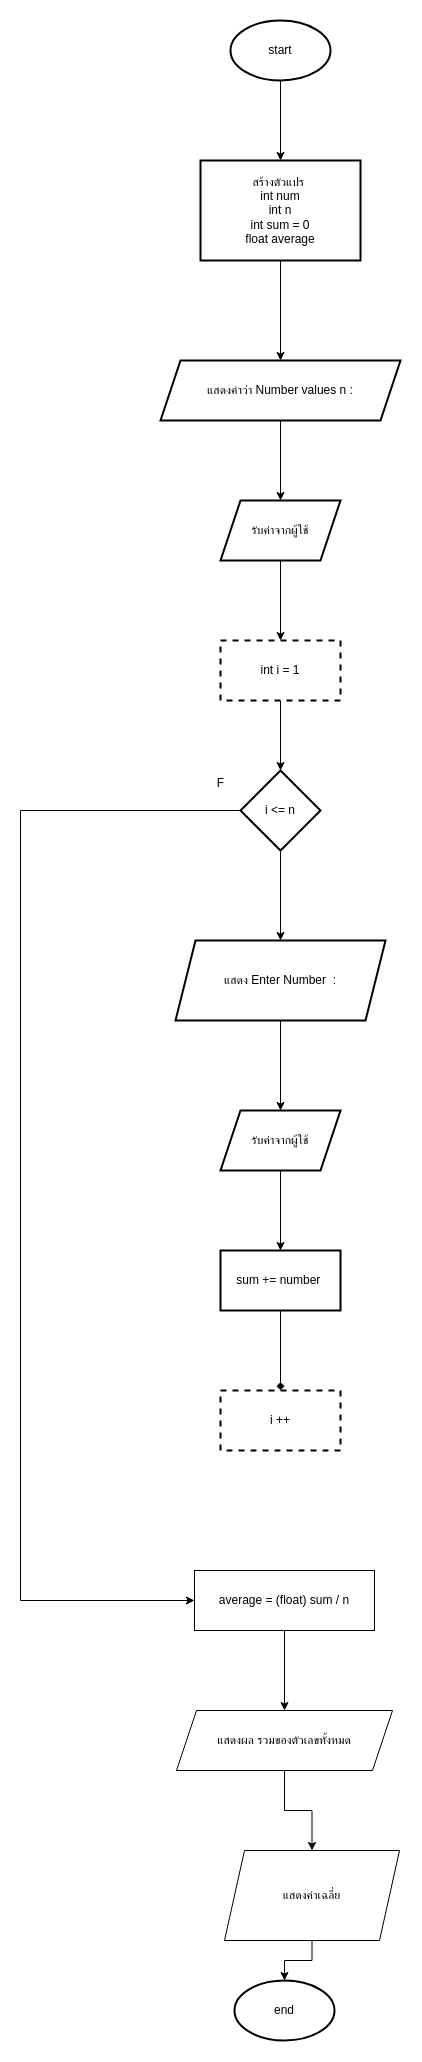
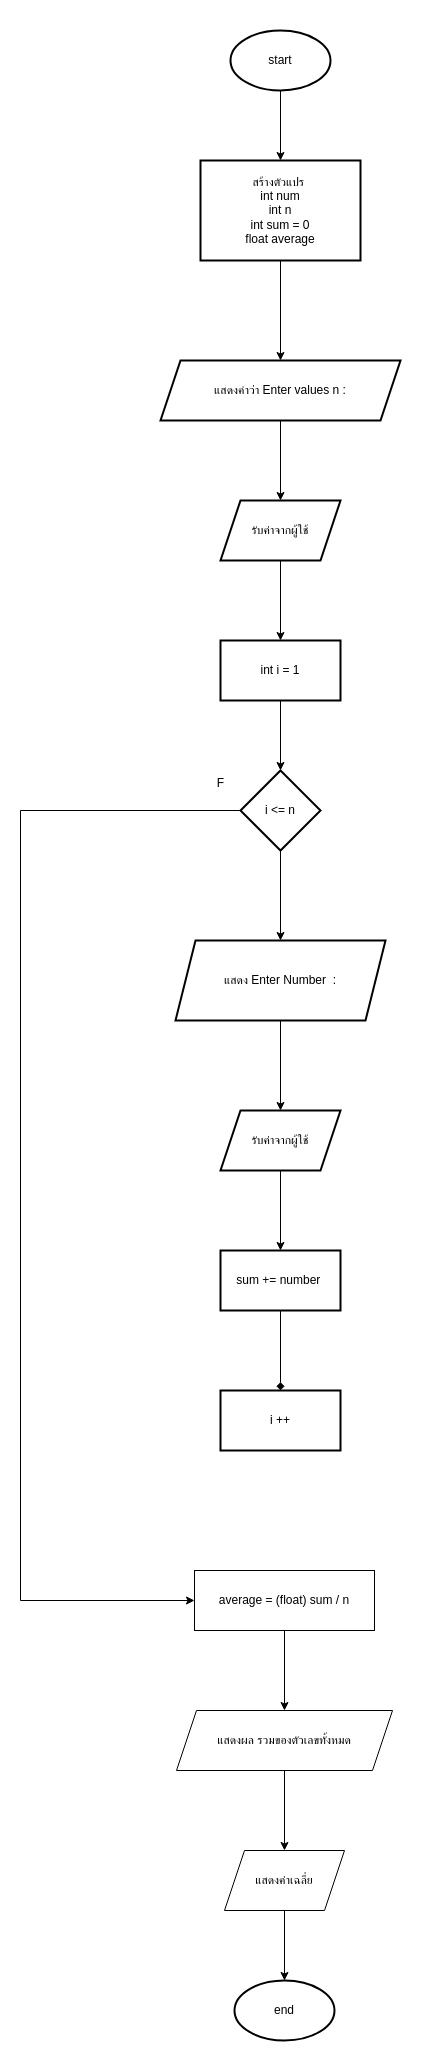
node "start": moved (281, 51) -> (281, 61)
node "แสดงคำว่า Number values n :": label "แสดงคำว่า Number values n :" -> "แสดงคำว่า Enter values n :"
node "int i = 1": style dashed -> solid
node "i ++": style dashed -> solid
node "แสดงค่าเฉลี่ย": size 175x90 -> 120x60
